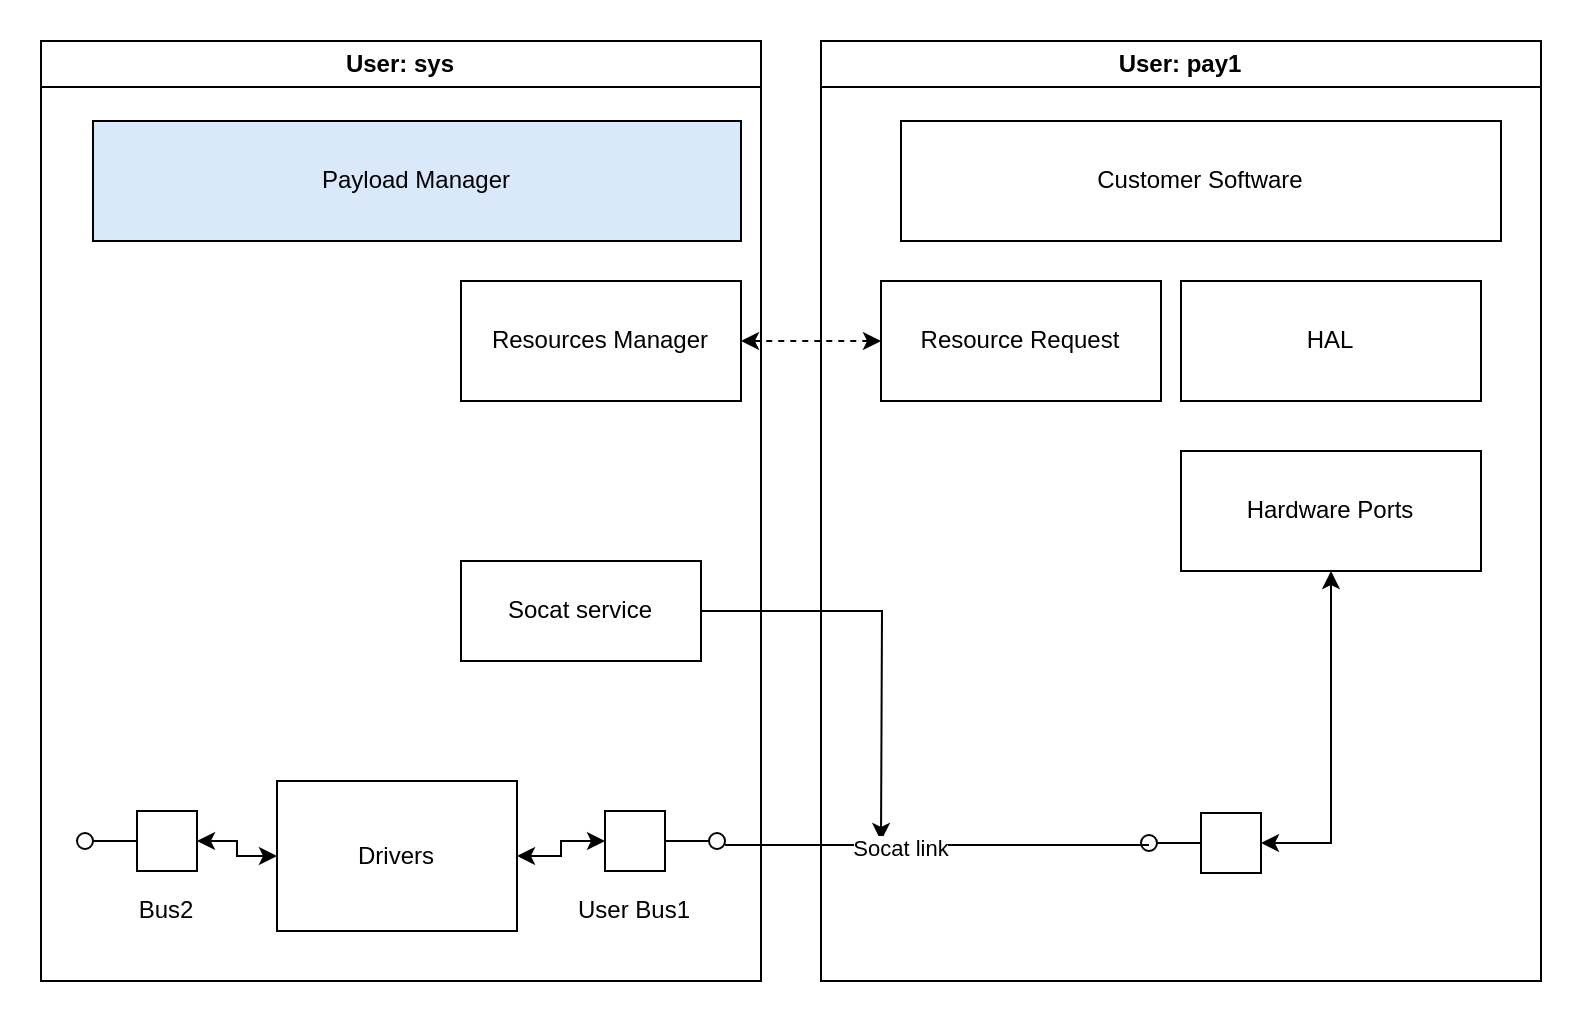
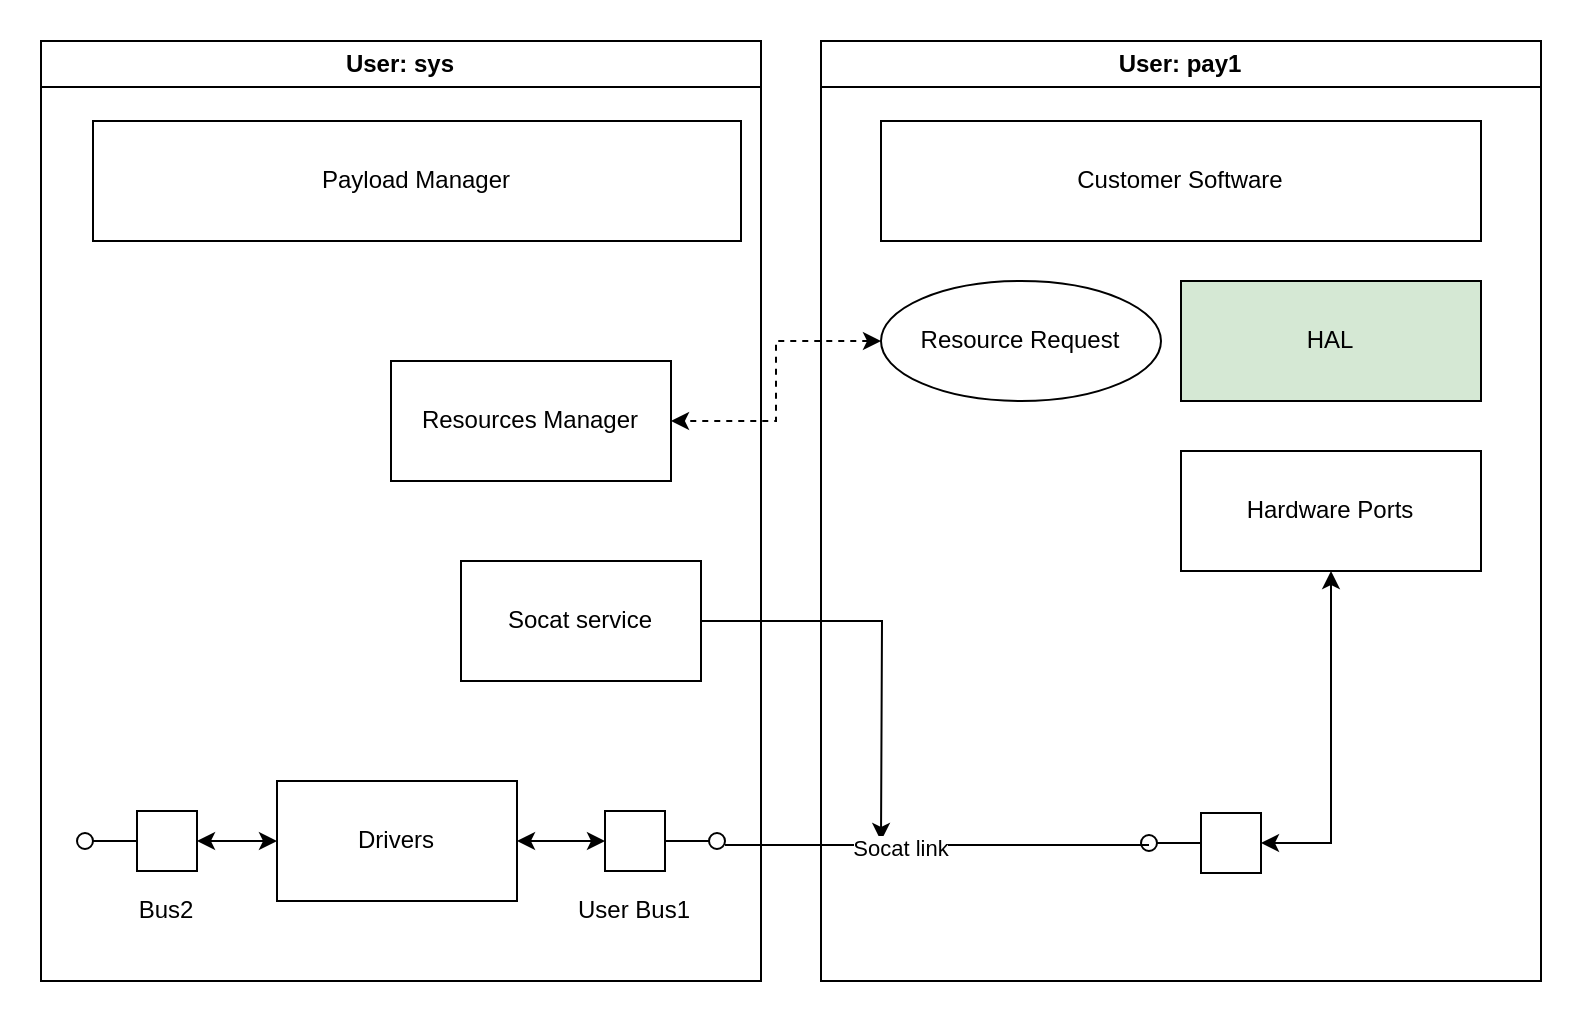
node "Payload Manager": fillcolor #dae8fc -> #ffffff
node "Customer Software": moved (1201, 181) -> (1181, 181)
node "Resources Manager": moved (601, 341) -> (531, 421)
node "Resource Request": shape rectangle -> ellipse
node "HAL": fillcolor #ffffff -> #d5e8d4
node "Socat service": size 240x100 -> 240x120
node "Drivers": size 240x150 -> 240x120
